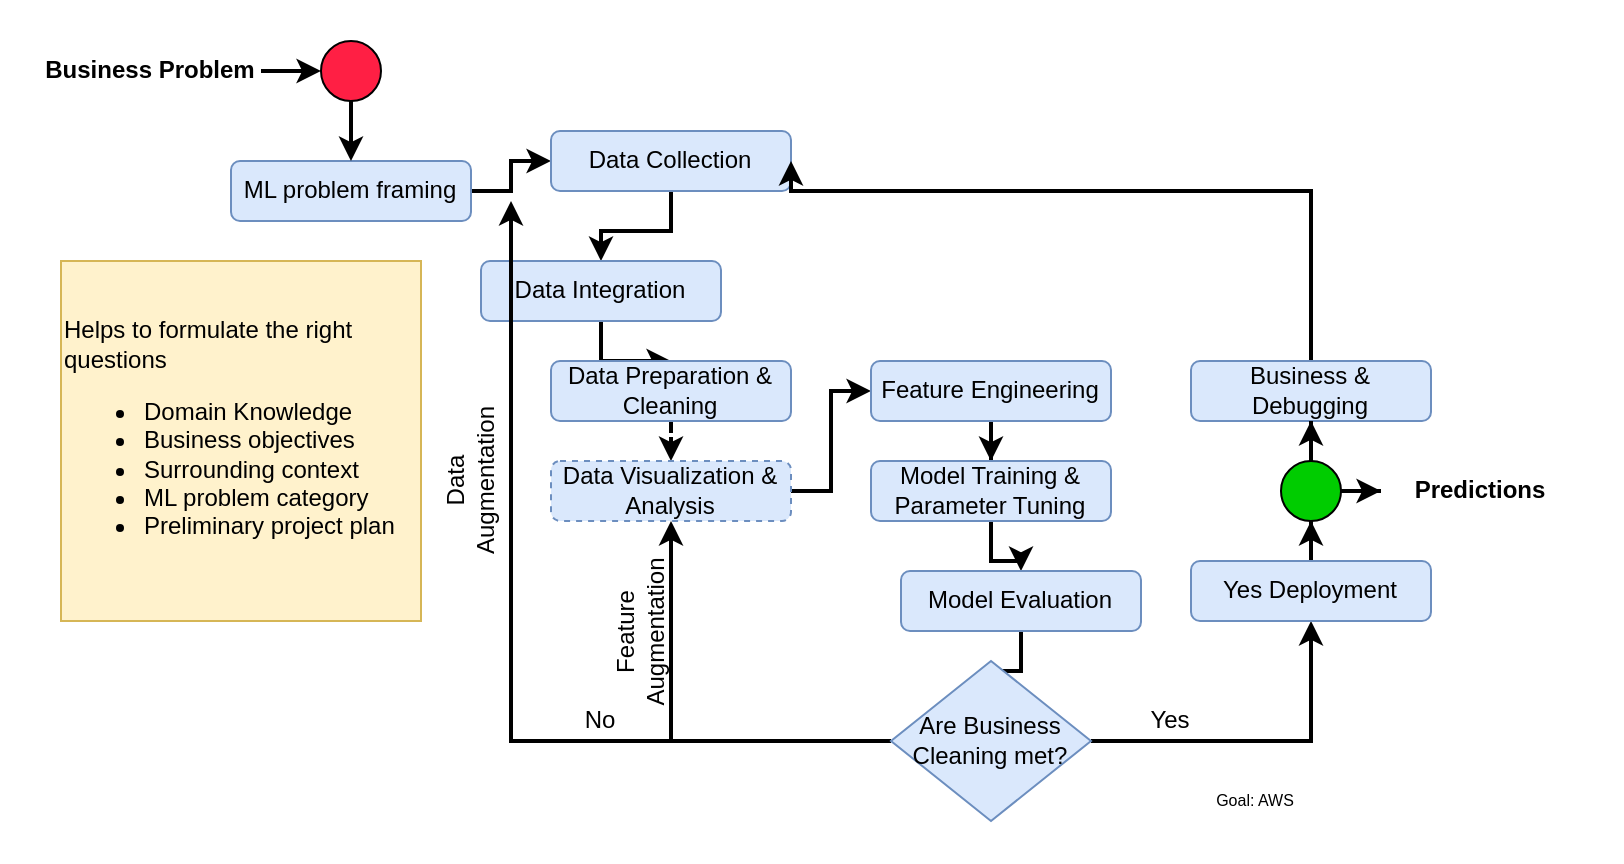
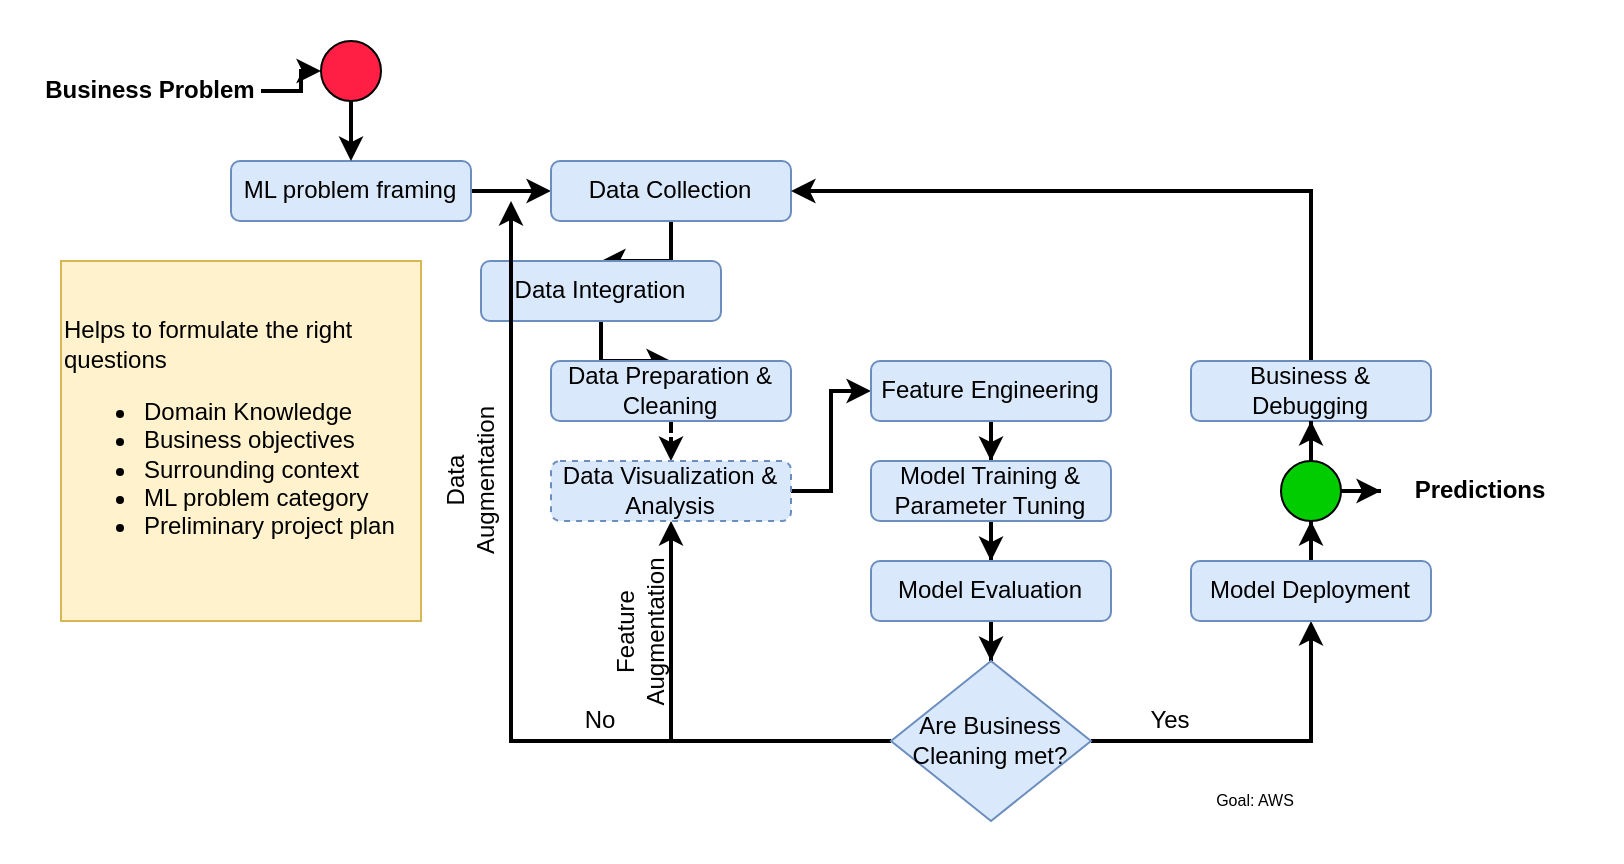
node "Business Problem": moved (151, 71) -> (151, 91)
node "Data Collection": moved (671, 161) -> (671, 191)
node "Yes Deployment": label "Yes Deployment" -> "Model Deployment"
node "Model Evaluation": moved (1021, 601) -> (991, 591)
